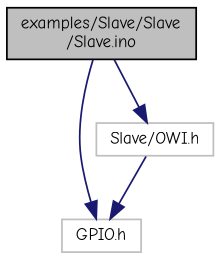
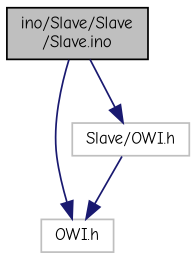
node "examples/Slave/Slave /Slave.ino": label "examples/Slave/Slave /Slave.ino" -> "ino/Slave/Slave /Slave.ino"
node "GPIO.h": label "GPIO.h" -> "OWI.h"
